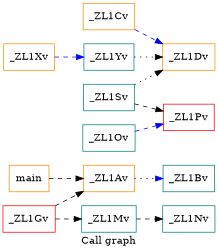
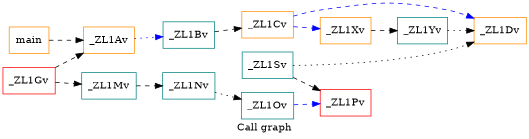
edge "_ZL1Cv" -> "_ZL1Xv": added
edge "_ZL1Bv" -> "_ZL1Cv": added
edge "_ZL1Xv" -> "_ZL1Yv": color blue -> black
edge "_ZL1Nv" -> "_ZL1Ov": added
